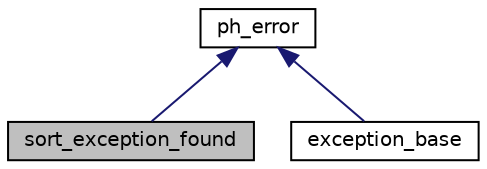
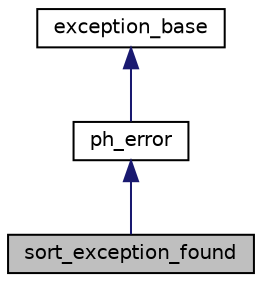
edge "exception_base" -> "ph_error": reversed
